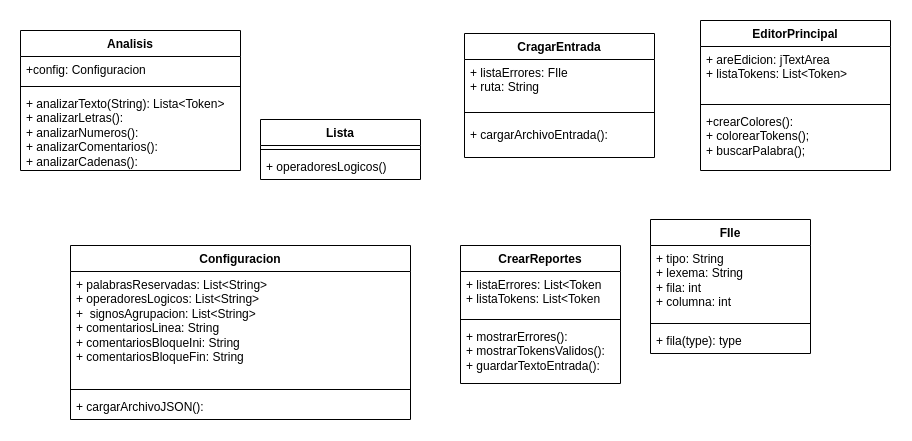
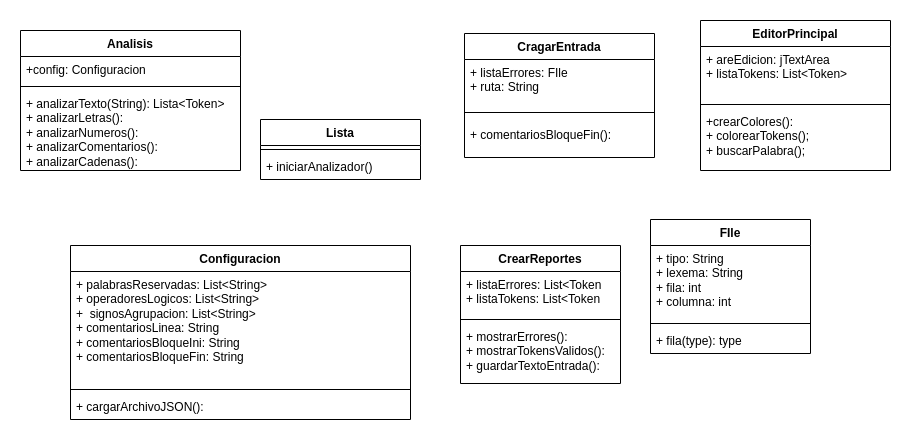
node "+ cargarArchivoEntrada():": label "+ cargarArchivoEntrada():" -> "+ comentariosBloqueFin():"
node "+ operadoresLogicos()": label "+ operadoresLogicos()" -> "+ iniciarAnalizador()"
